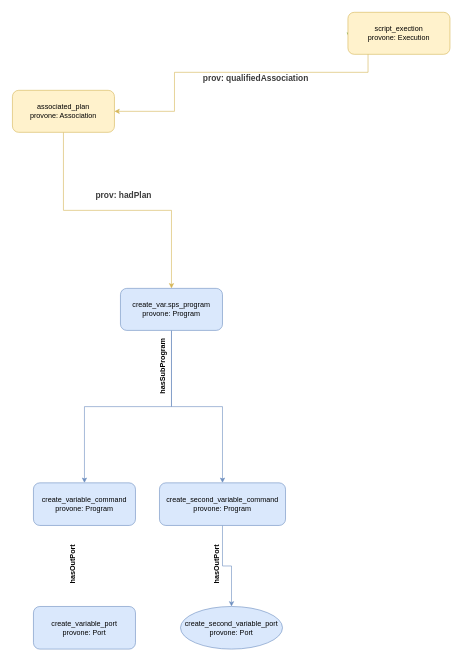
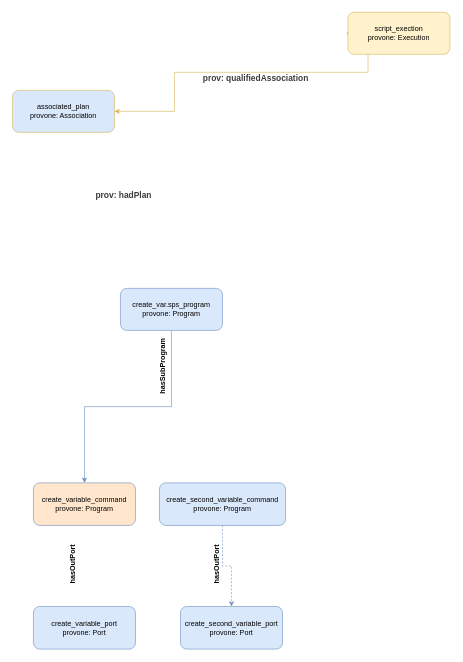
node "associated_plan provone: Association": fillcolor #fff2cc -> #dae8fc
edge "associated_plan provone: Association" -> "create_var.sps_program provone: Program": removed
edge "create_var.sps_program provone: Program" -> "create_second_variable_command provone: Program": removed
node "create_variable_command provone: Program": fillcolor #dae8fc -> #ffe6cc
edge "create_second_variable_command provone: Program" -> "create_second_variable_port provone: Port": style solid -> dashed
node "create_second_variable_port provone: Port": shape ellipse -> rounded rectangle
